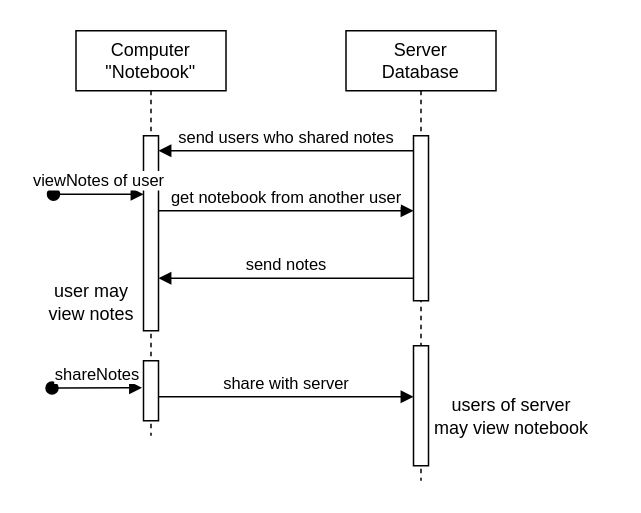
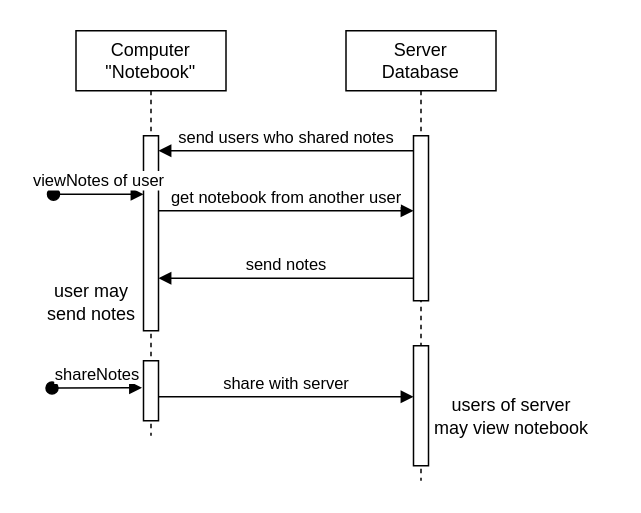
node "user may view notes": label "user may view notes" -> "user may send notes"
